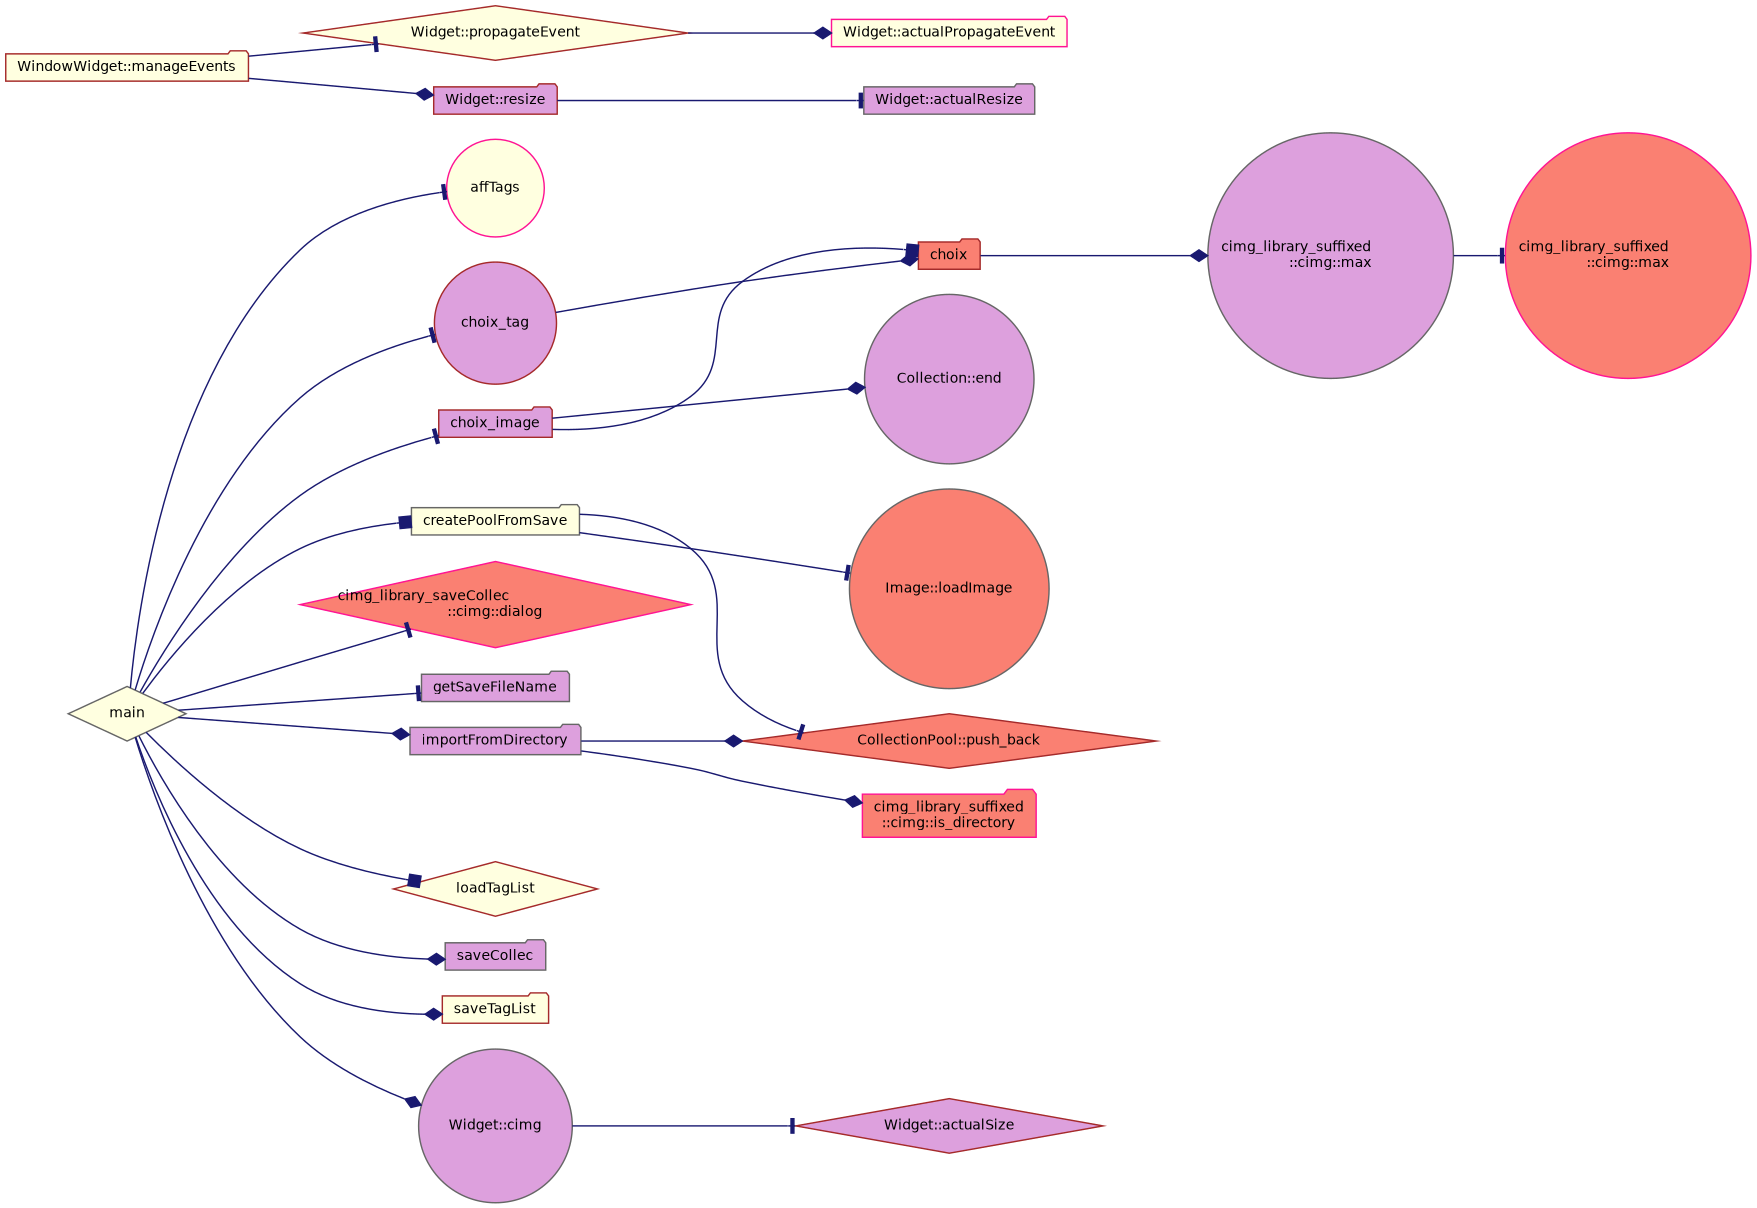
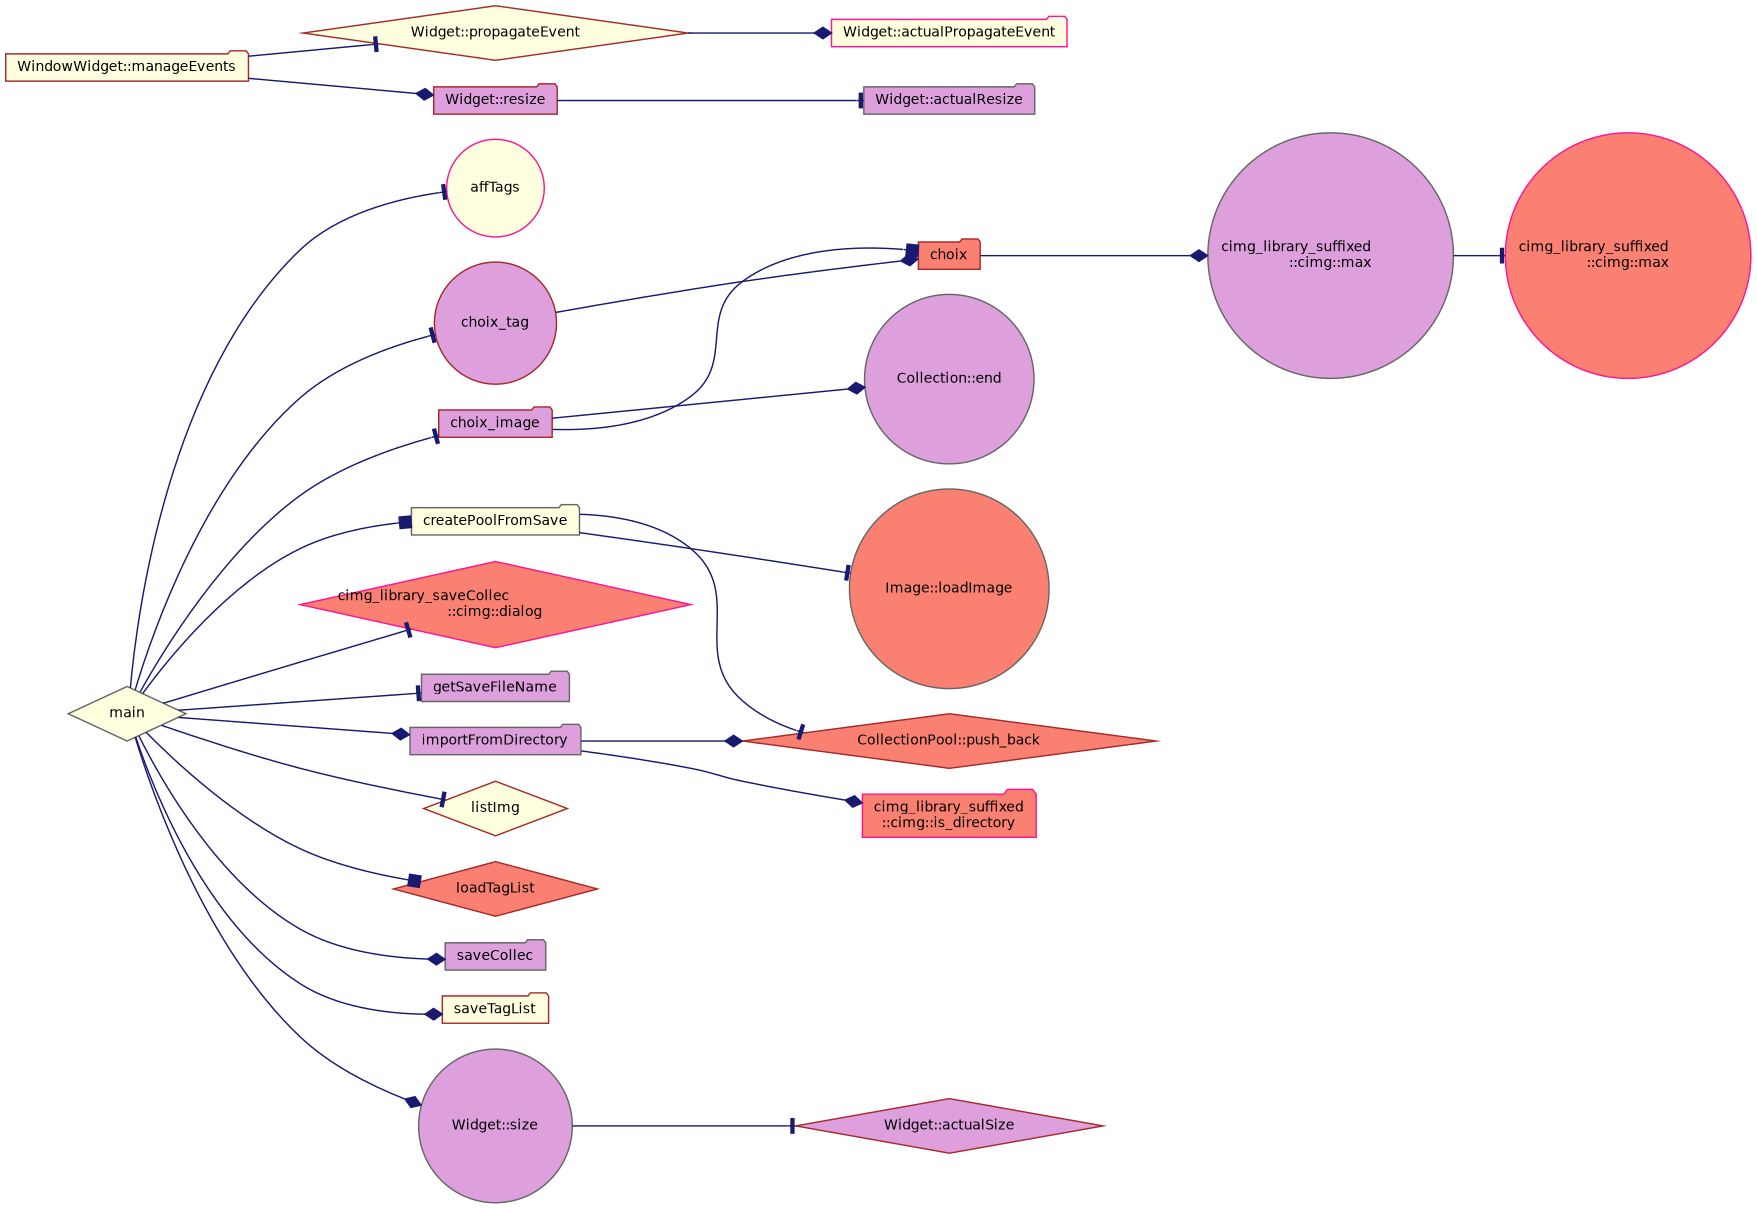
node "listImg": added
node "loadTagList": fillcolor lightyellow -> salmon
node "Widget::cimg": label "Widget::cimg" -> "Widget::size"
